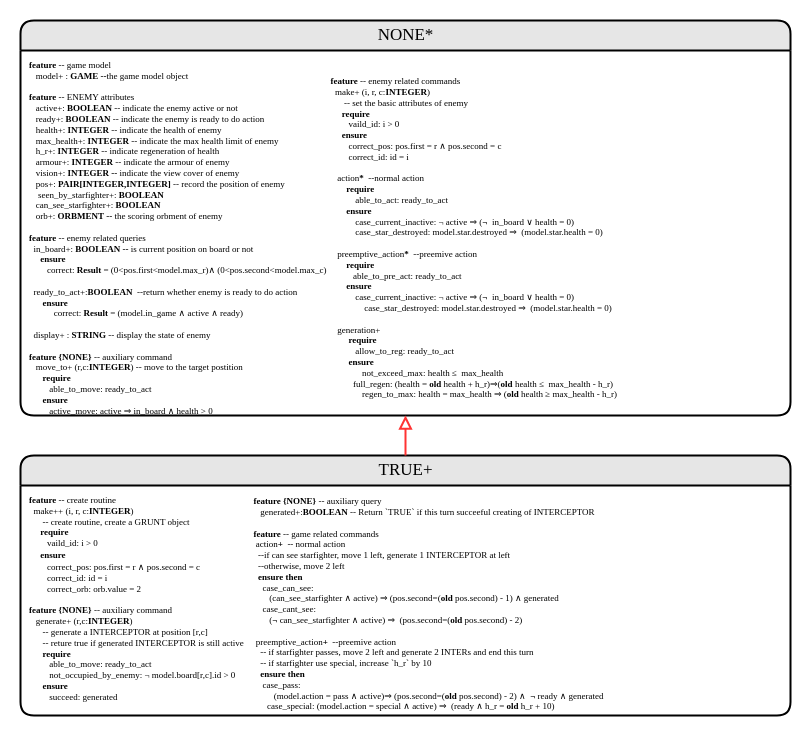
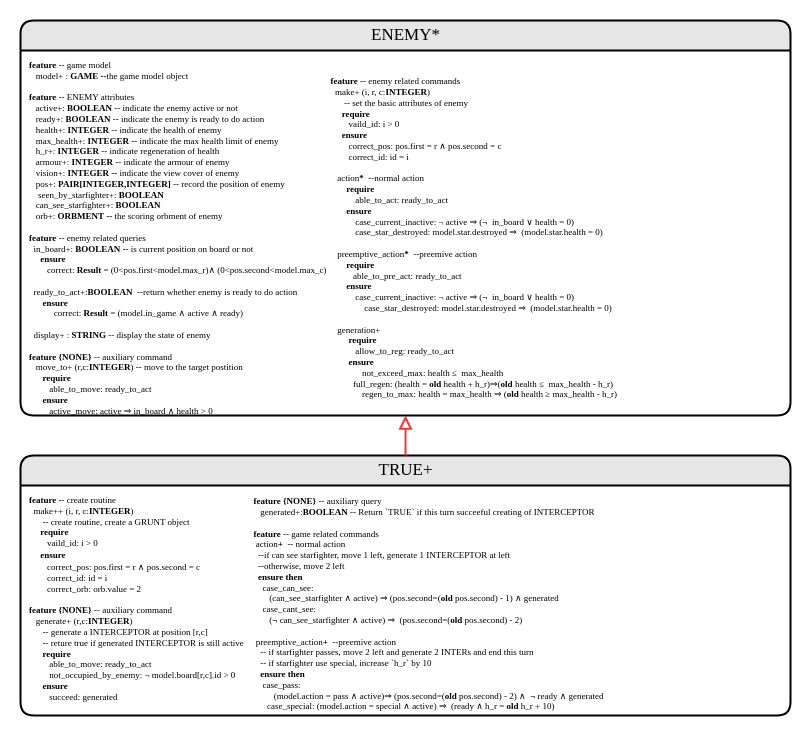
node "NONE*": label "NONE*" -> "ENEMY*"
